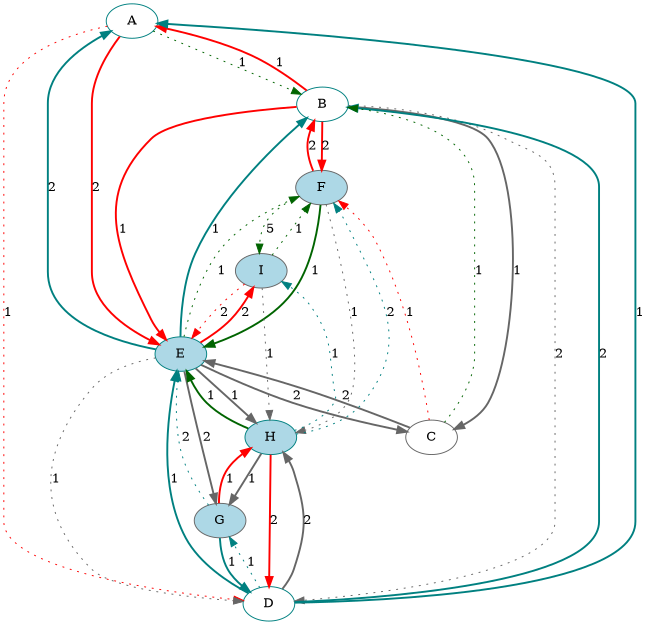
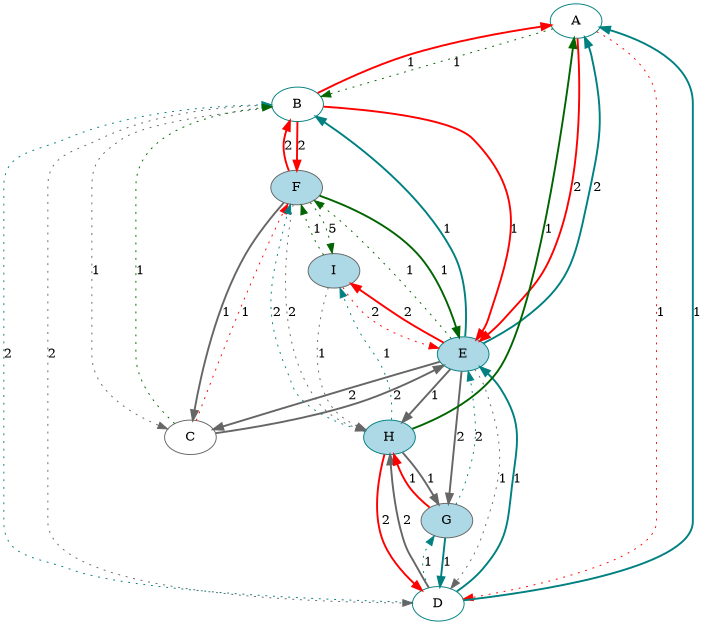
edge "B" -> "C": style bold -> dotted
edge "F" -> "C": added, label "1"
edge "F" -> "H": label "1" -> "2"
edge "D" -> "B": style bold -> dotted
edge "H" -> "E": now "H" -> "A"
